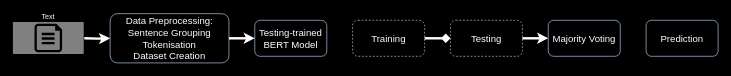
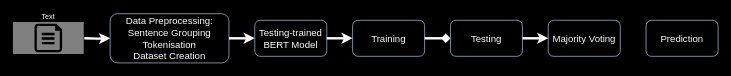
edge "Testing-trained BERT Model" -> "Training": added
node "Training": style dashed -> solid
node "Testing": style dashed -> solid
